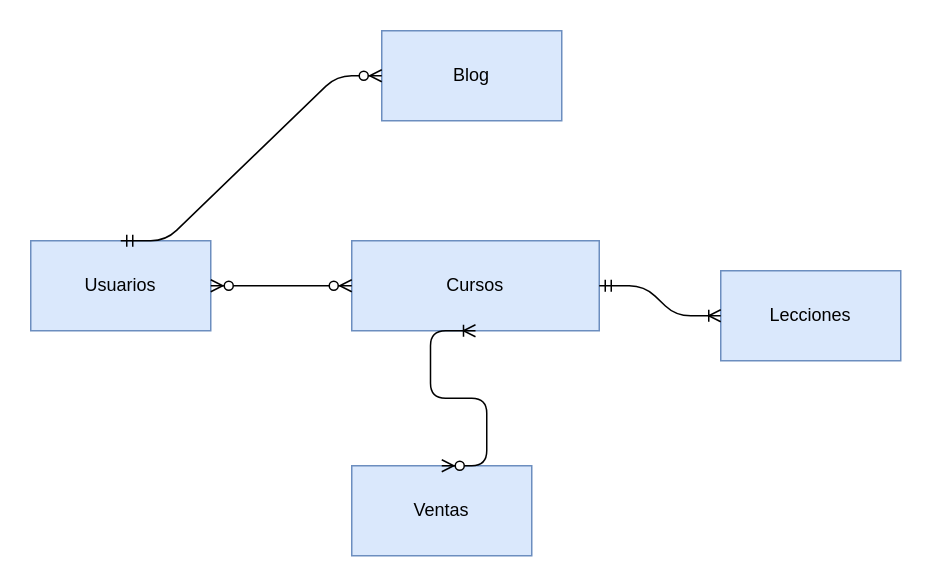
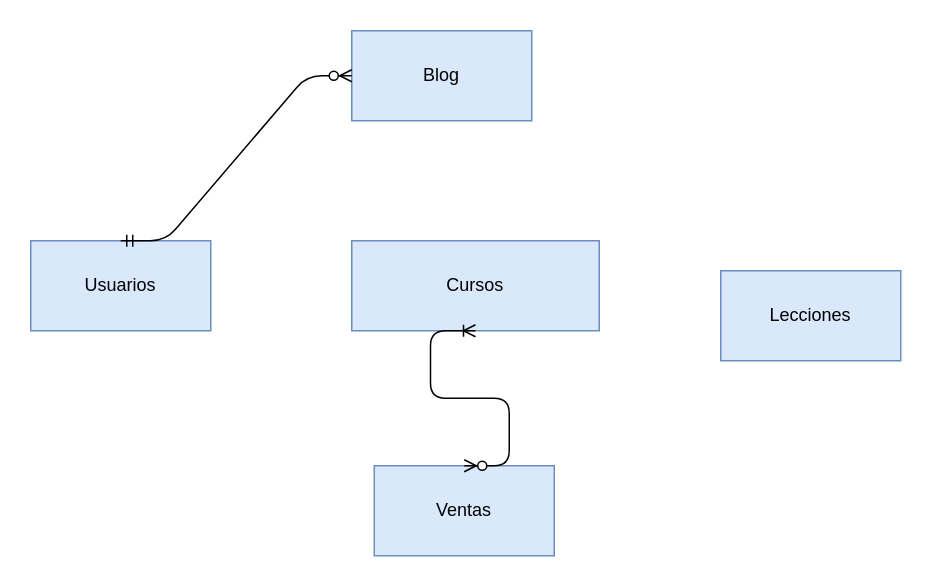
node "Blog": moved (472, 76) -> (442, 76)
edge "Usuarios" -- "Cursos": removed
edge "Cursos" -- "Lecciones": removed
node "Ventas": moved (442, 511) -> (464, 511)
